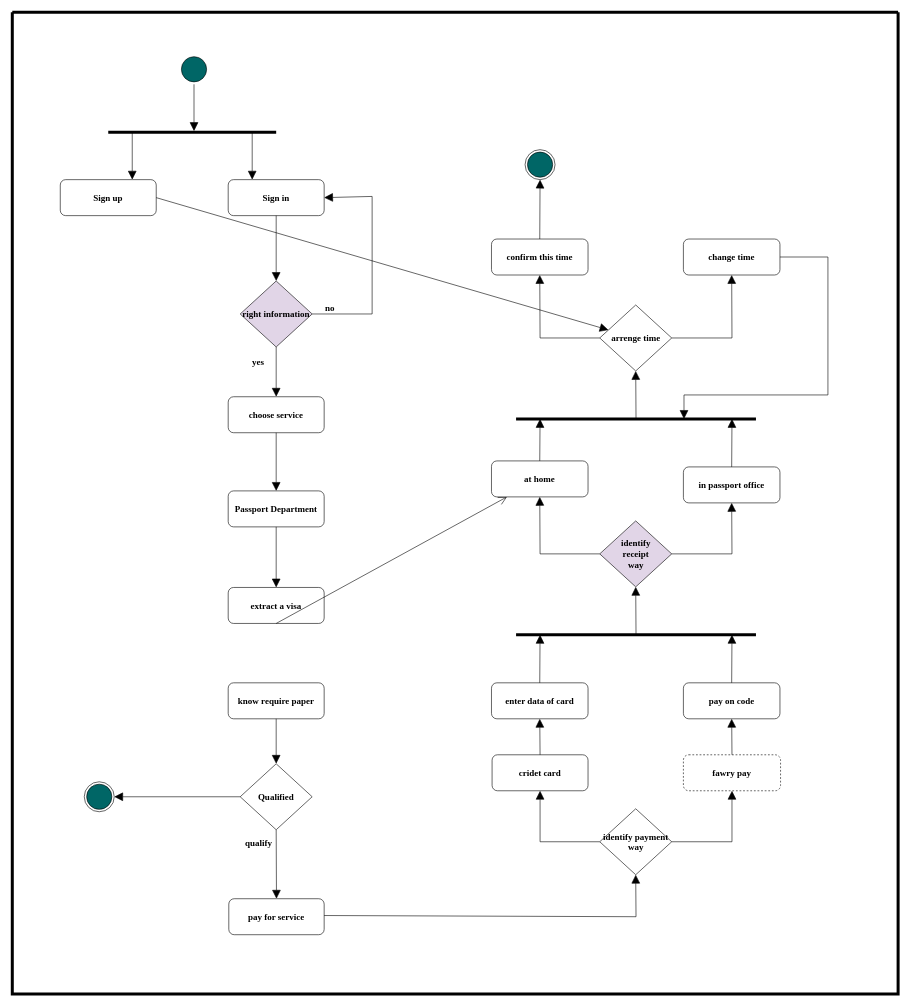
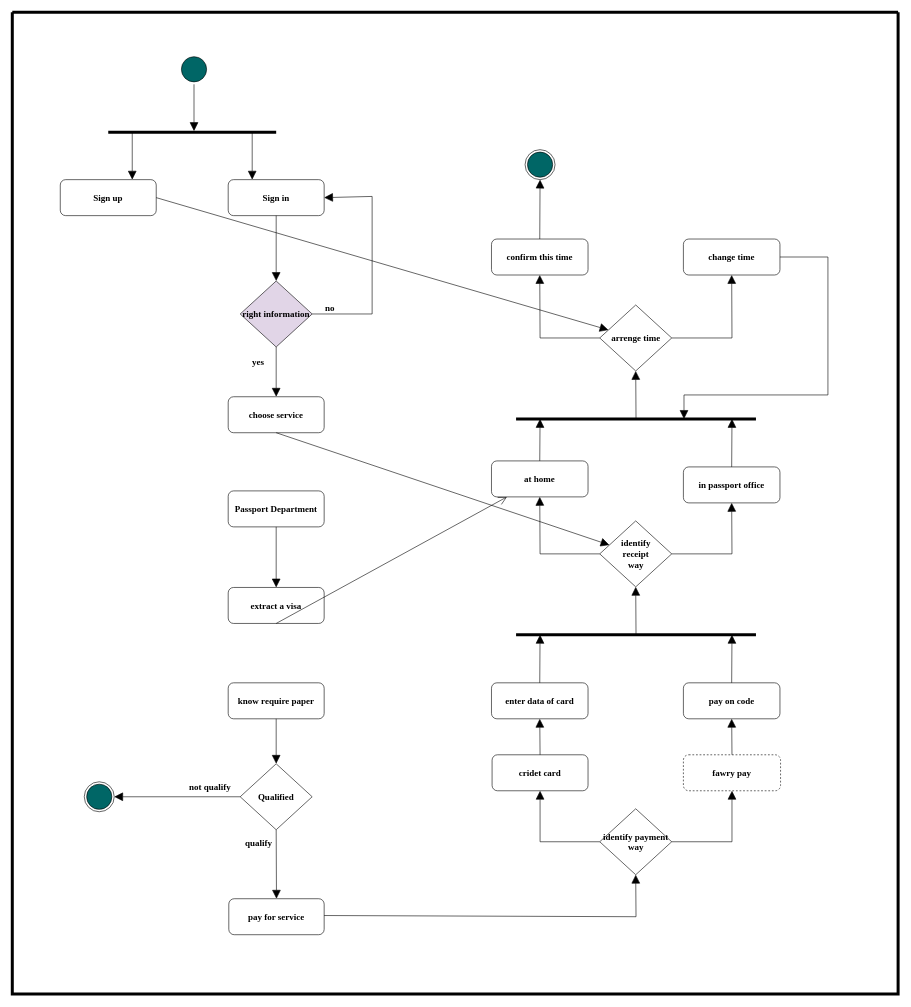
edge "choose service" -> "Passport Department": now "choose service" -> "identify receiptway"
node "identify receiptway": fillcolor #e1d5e7 -> #ffffff
node "not qualify": added
